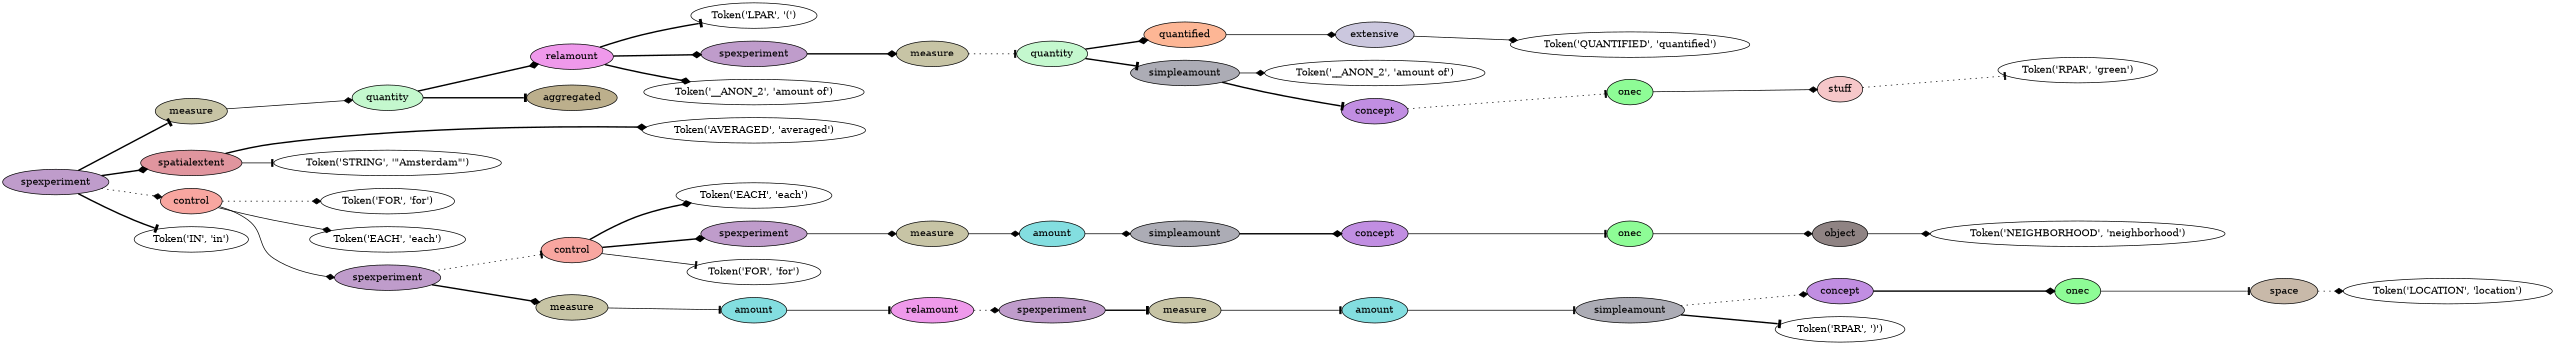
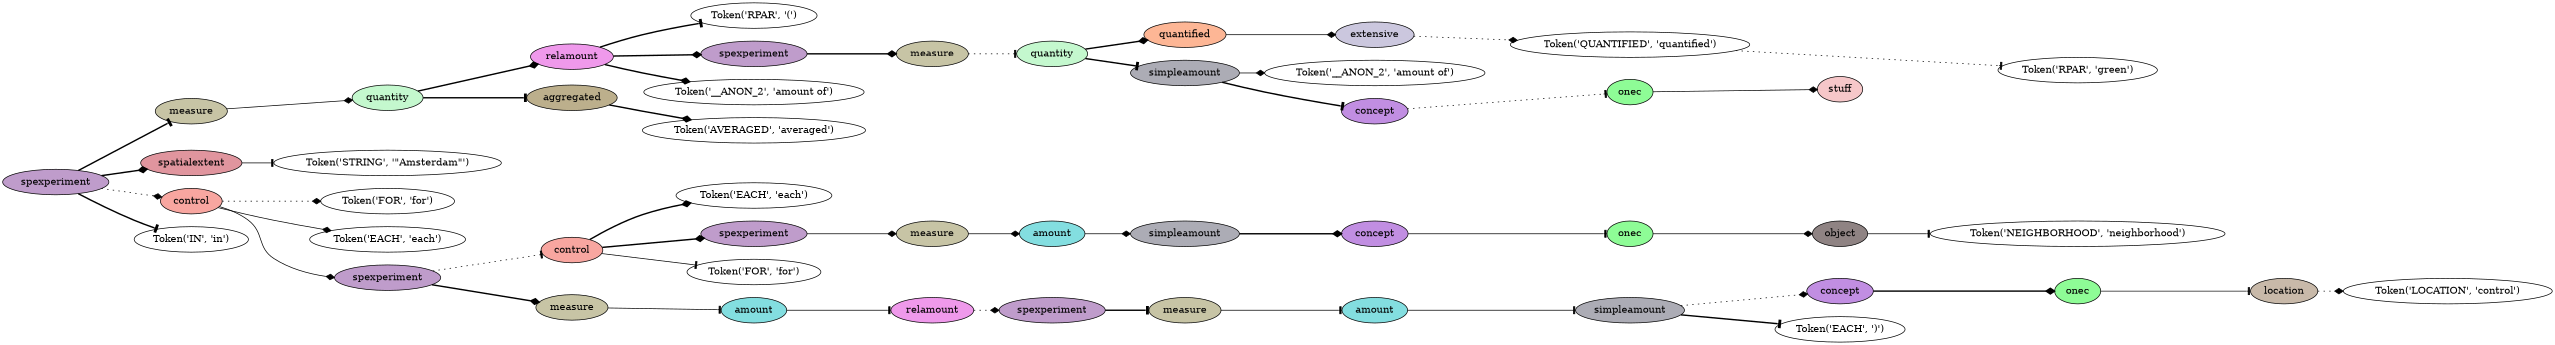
node "Token('LPAR', '(')": label "Token('LPAR', '(')" -> "Token('RPAR', '(')"
edge "extensive" -> "Token('QUANTIFIED', 'quantified')": style solid -> dotted
edge "stuff" -> "Token('RPAR', 'green')": now "Token('QUANTIFIED', 'quantified')" -> "Token('RPAR', 'green')"
edge "spatialextent" -> "Token('AVERAGED', 'averaged')": now "aggregated" -> "Token('AVERAGED', 'averaged')"
edge "object" -> "Token('NEIGHBORHOOD', 'neighborhood')": arrowhead diamond -> tee
node "space": label "space" -> "location"
node "Token('LOCATION', 'location')": label "Token('LOCATION', 'location')" -> "Token('LOCATION', 'control')"
node "Token('RPAR', ')')": label "Token('RPAR', ')')" -> "Token('EACH', ')')"
